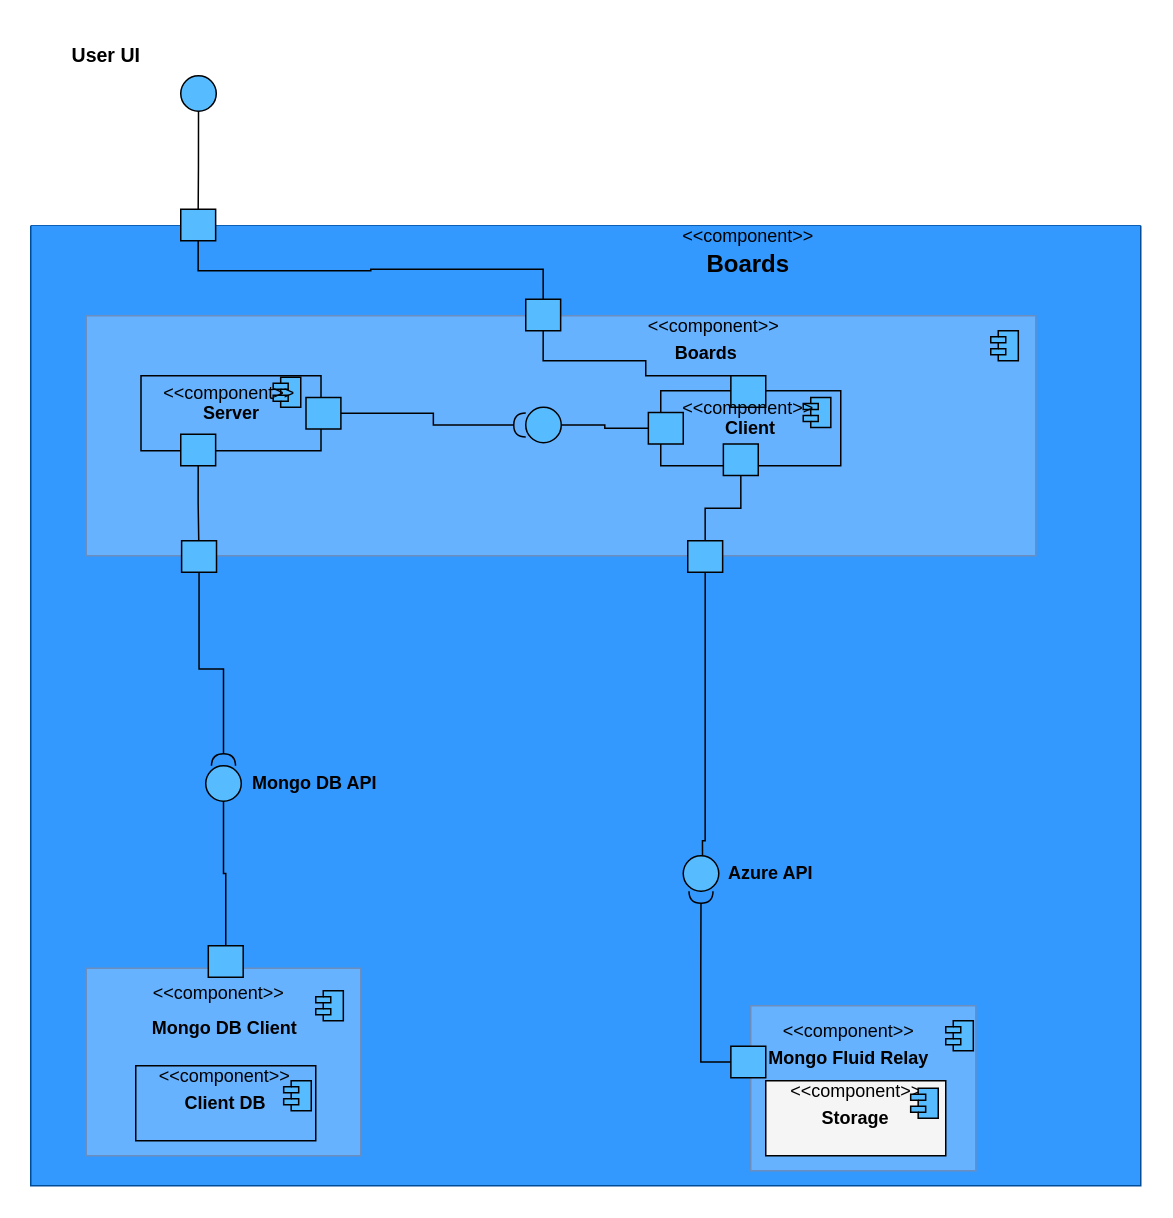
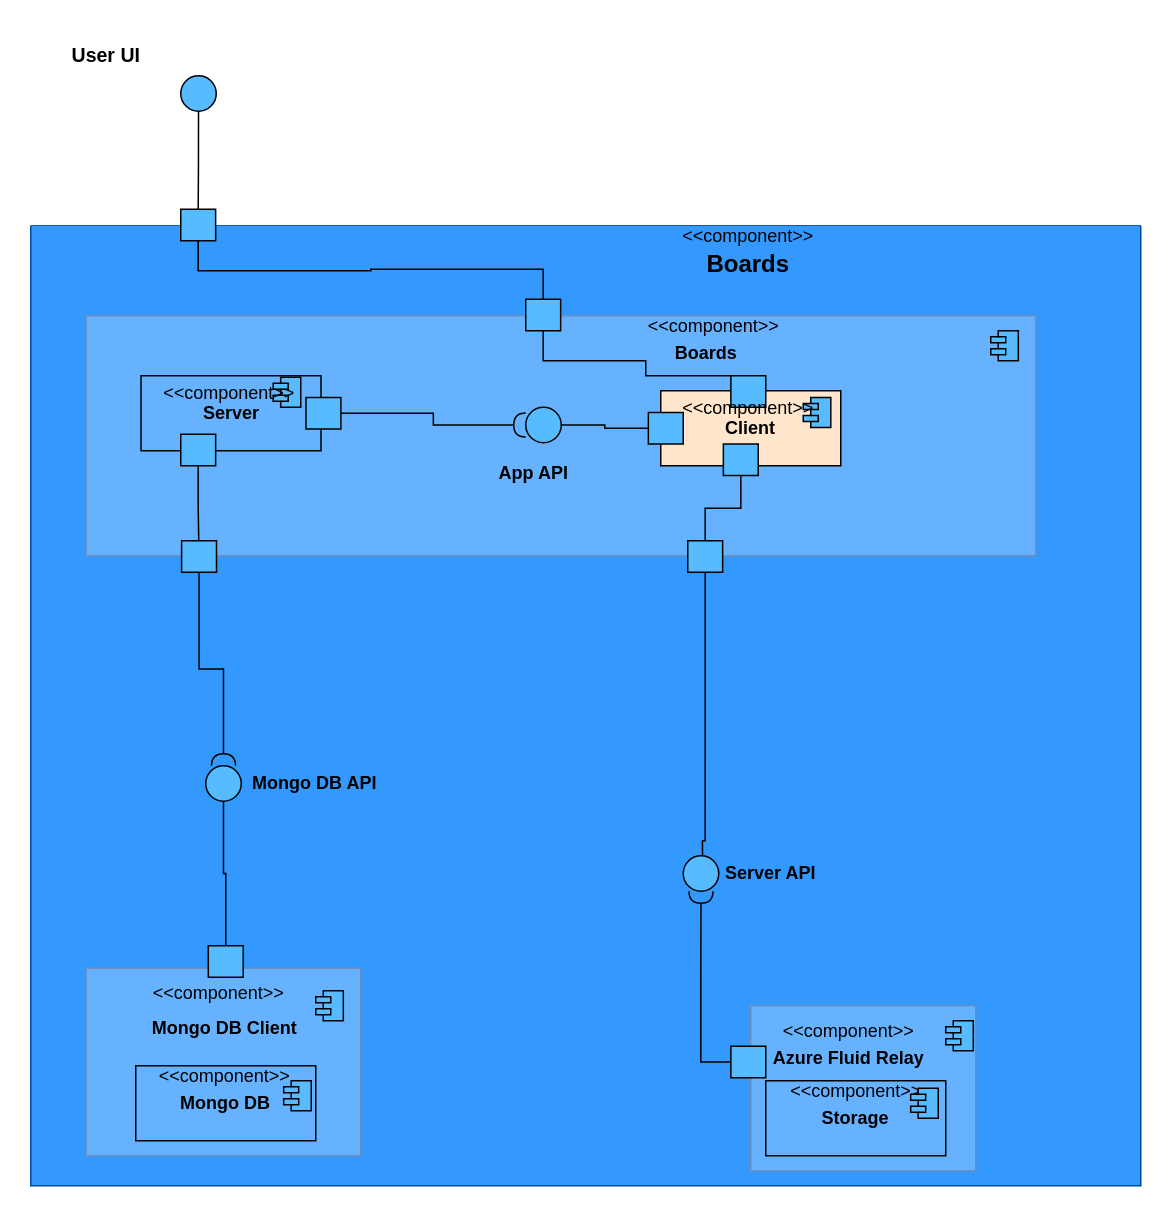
node "Client": fillcolor #66b2ff -> #ffe6cc
node "App API": added
node "Azure API": label "Azure API" -> "Server API"
node "Mongo Fluid Relay": label "Mongo Fluid Relay" -> "Azure Fluid Relay"
node "Client DB": label "Client DB" -> "Mongo DB"
node "Storage": fillcolor #f5f5f5 -> #66b2ff
